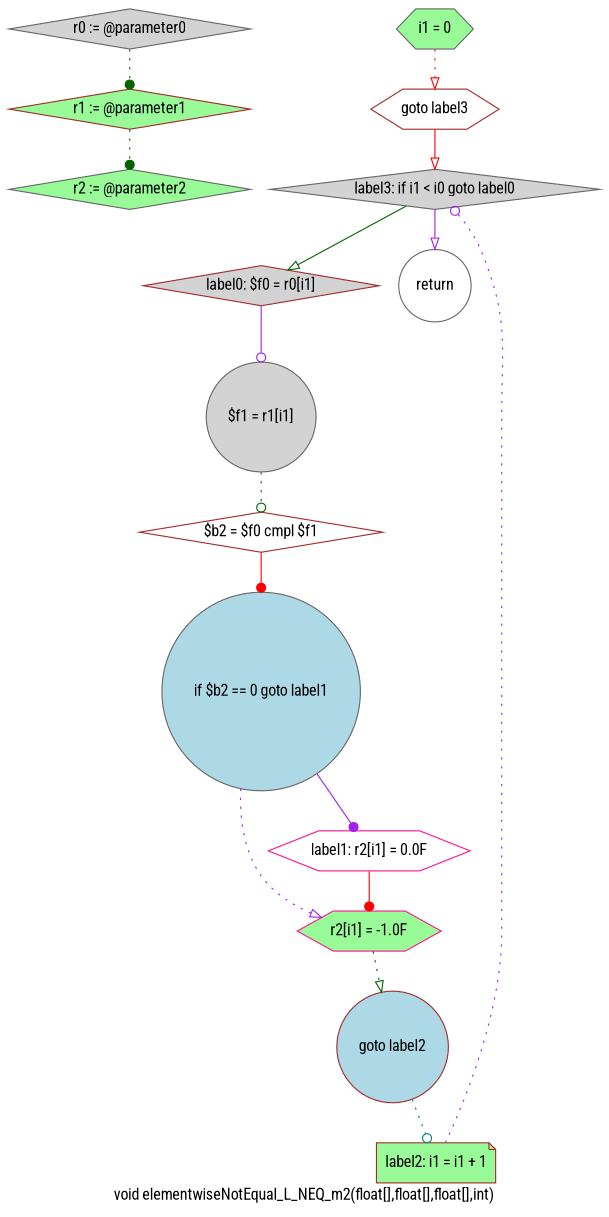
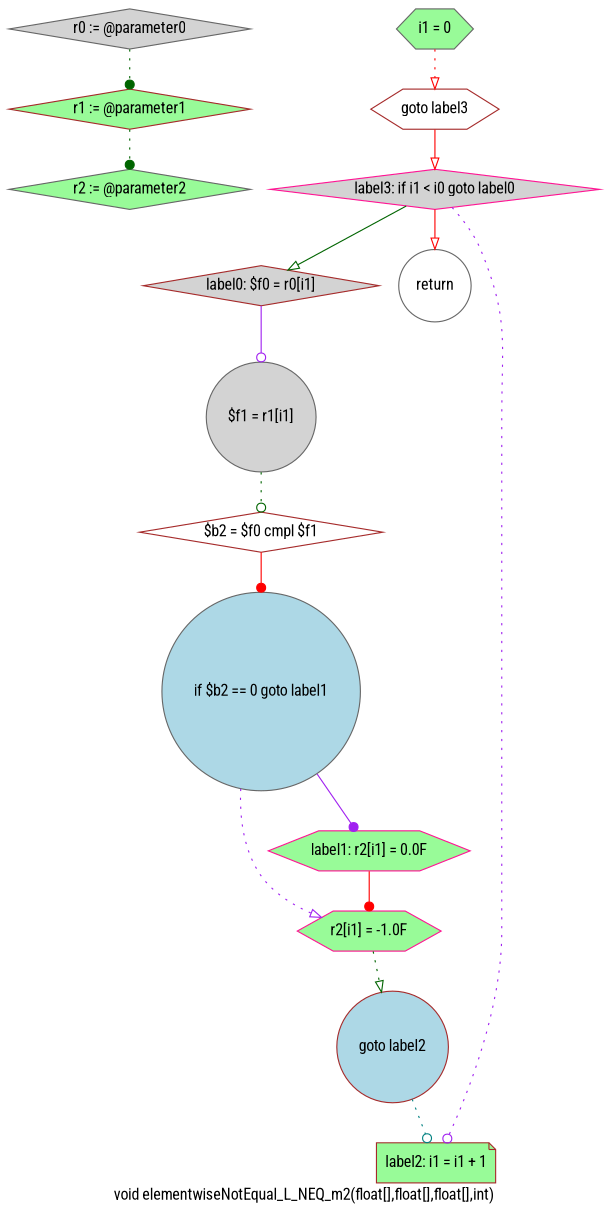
node "label3: if i1 < i0 goto label0": color gray40 -> deeppink
edge "label3: if i1 < i0 goto label0" -> "return": color purple -> red
edge "label2: i1 = i1 + 1" -> "label3: if i1 < i0 goto label0": reversed
node "label1: r2[i1] = 0.0F": fillcolor white -> palegreen
